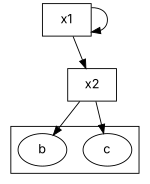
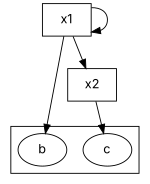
edge "x2" -> "b": now "x1" -> "b"
